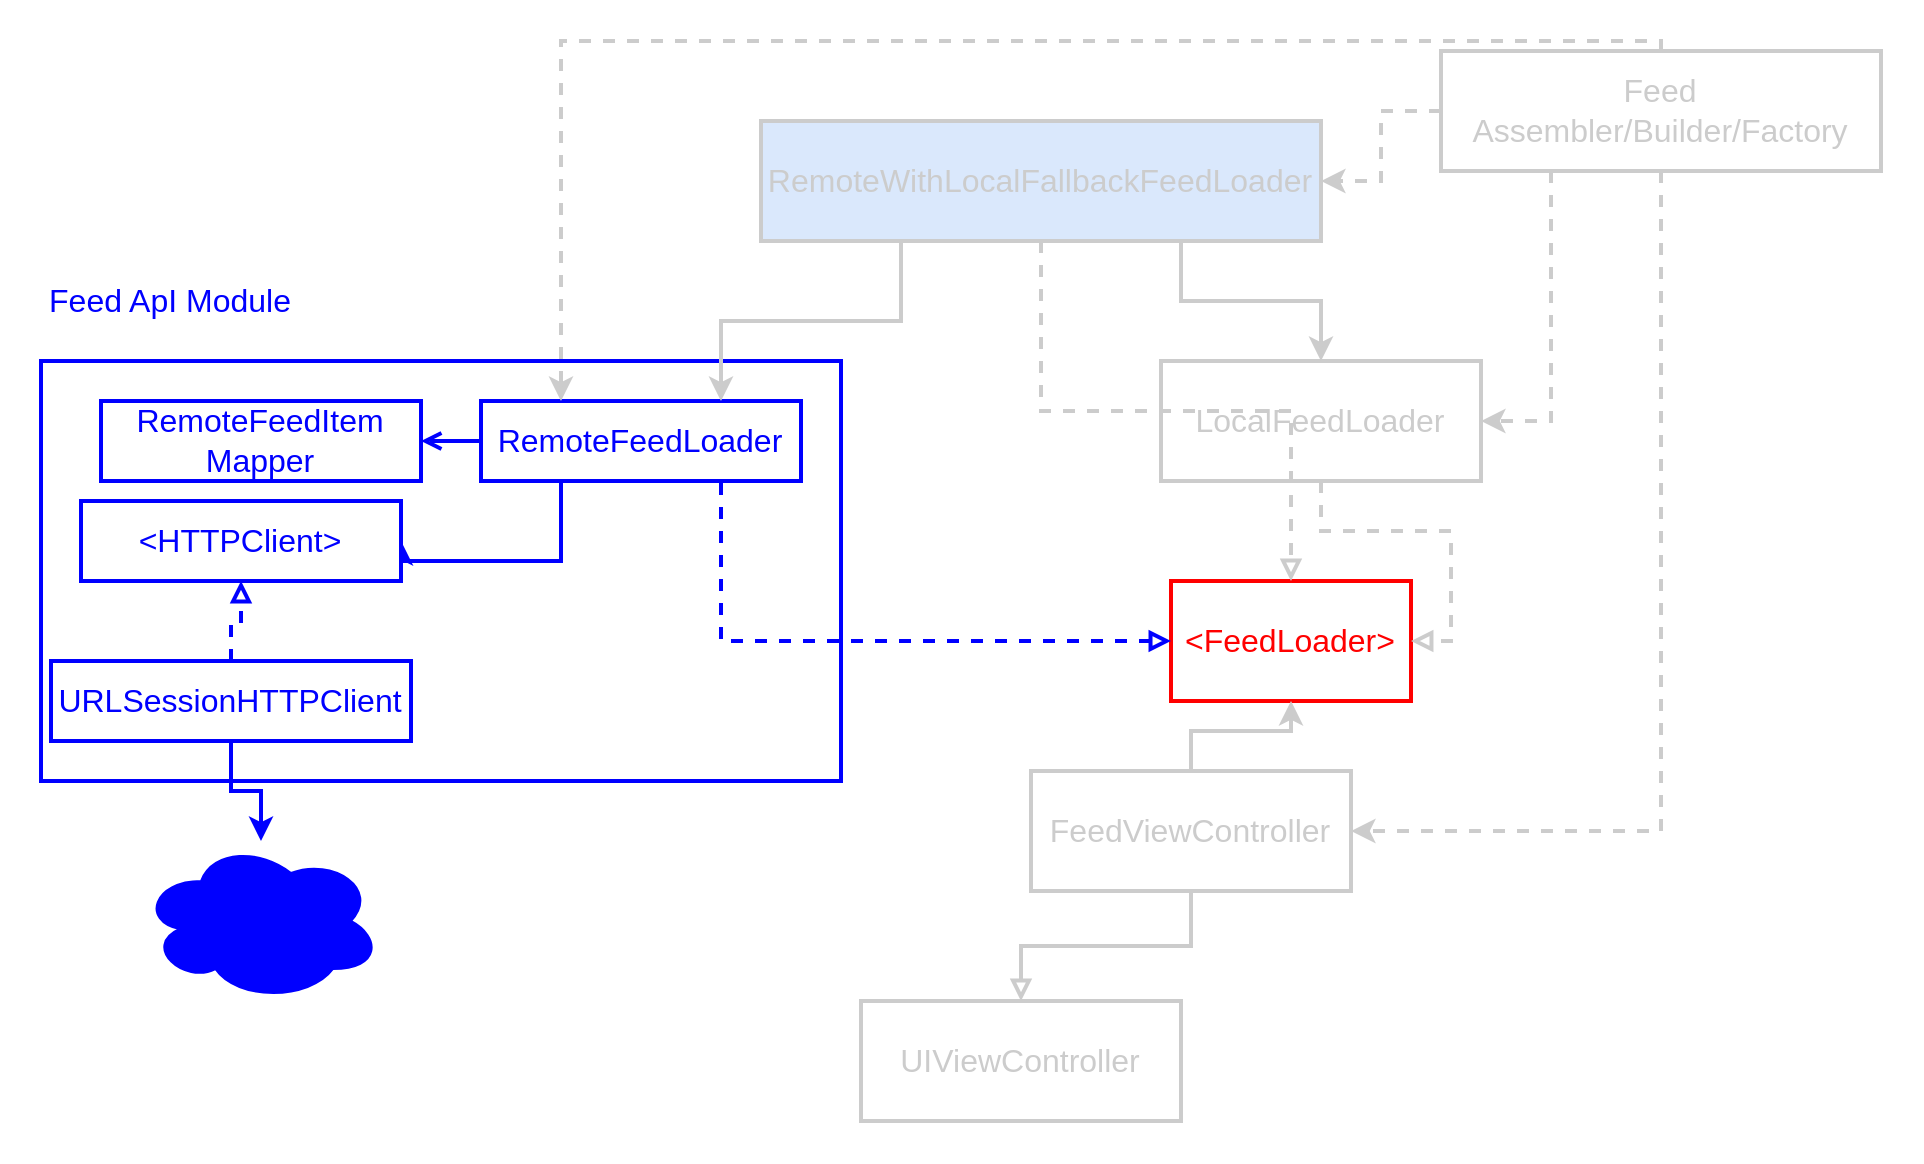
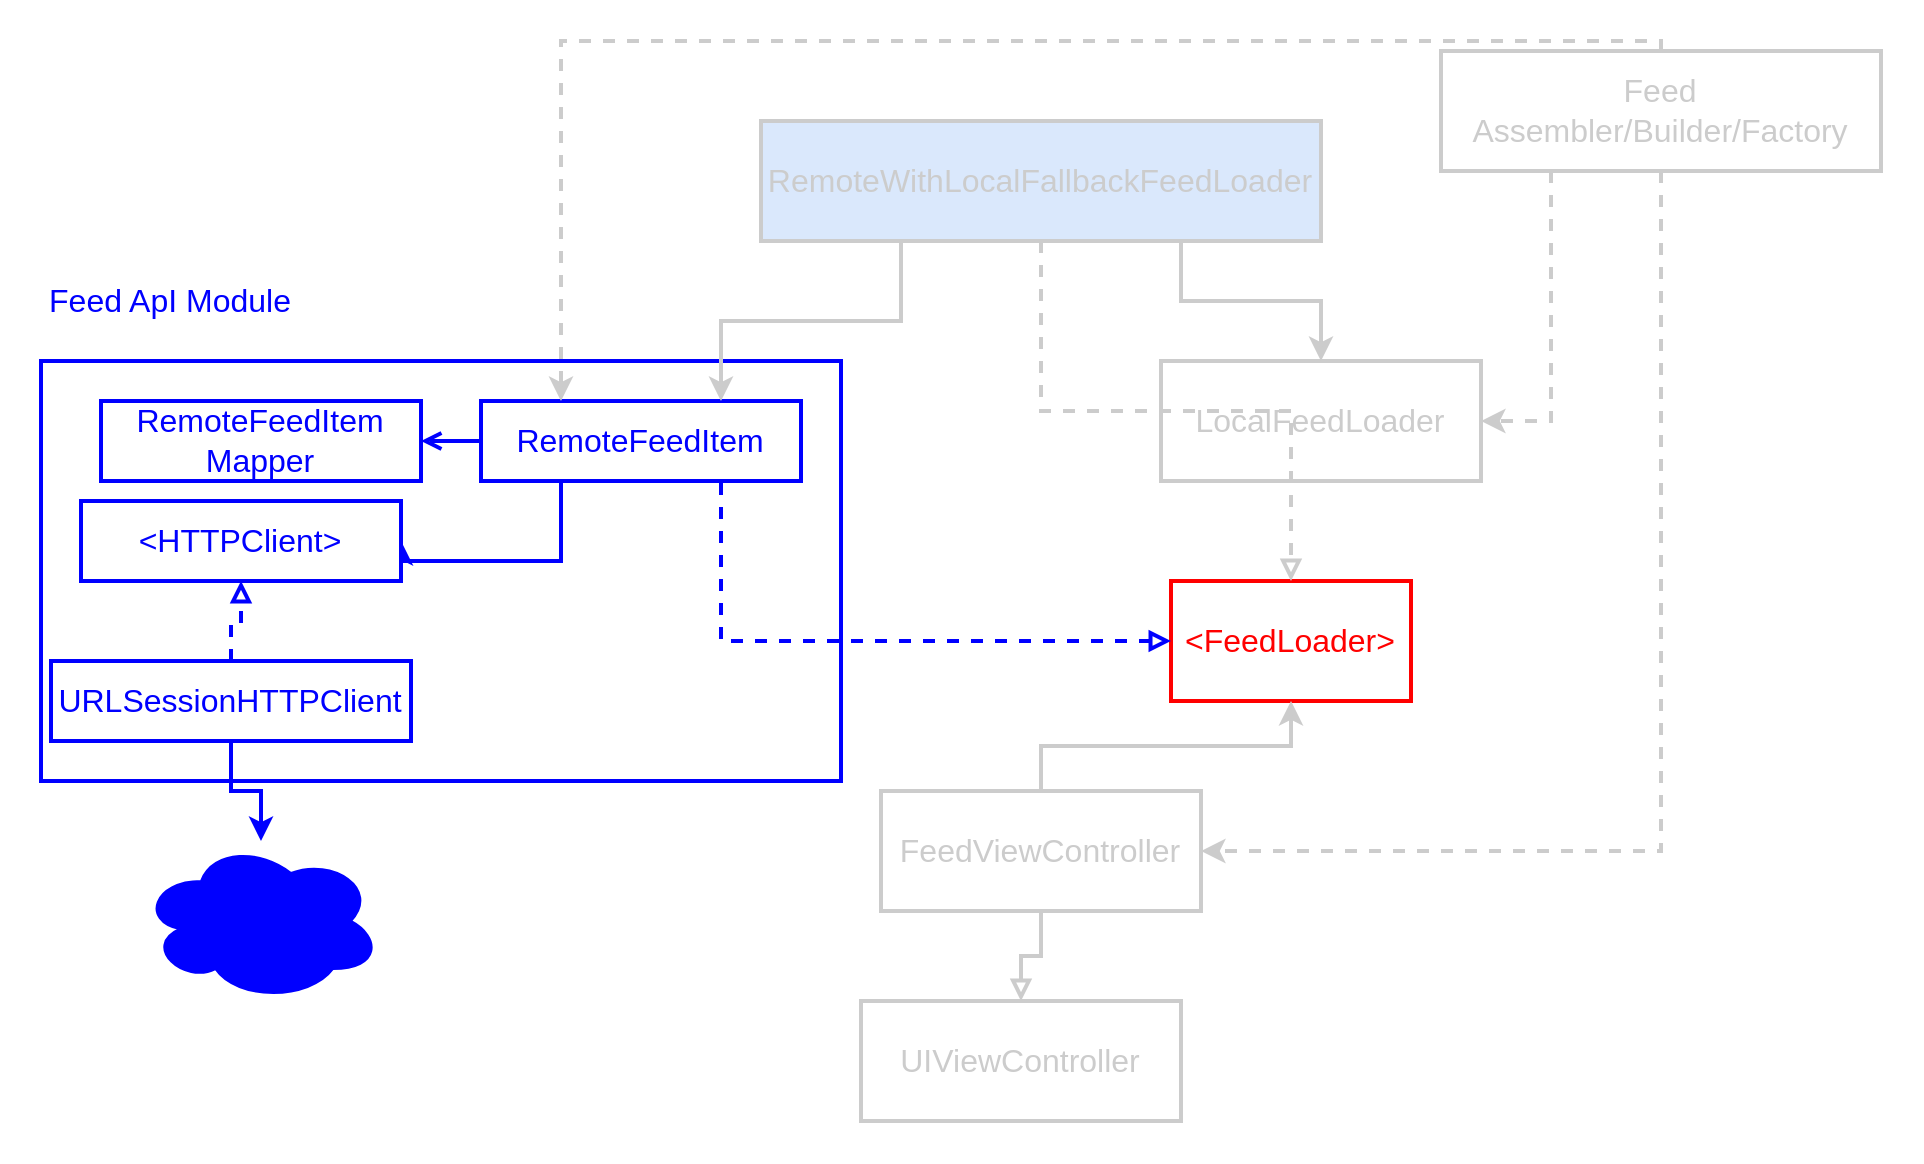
edge "Feed Assembler/Builder/Factory" -> "RemoteWithLocalFallbackFeedLoader": removed
node "RemoteFeedLoader": label "RemoteFeedLoader" -> "RemoteFeedItem"
edge "LocalFeedLoader" -> "<FeedLoader>": removed
node "FeedViewController": moved (1191, 831) -> (1041, 851)
